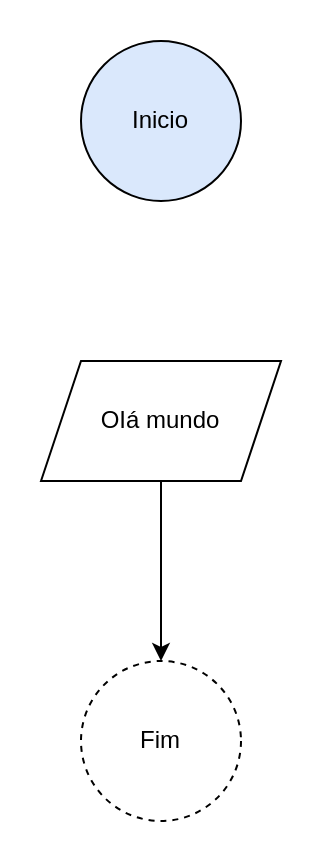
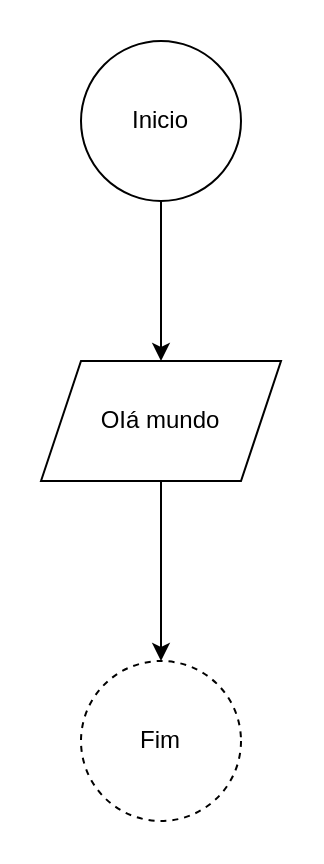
node "Inicio": fillcolor #dae8fc -> #ffffff
edge "Inicio" -> "OIá mundo": added
